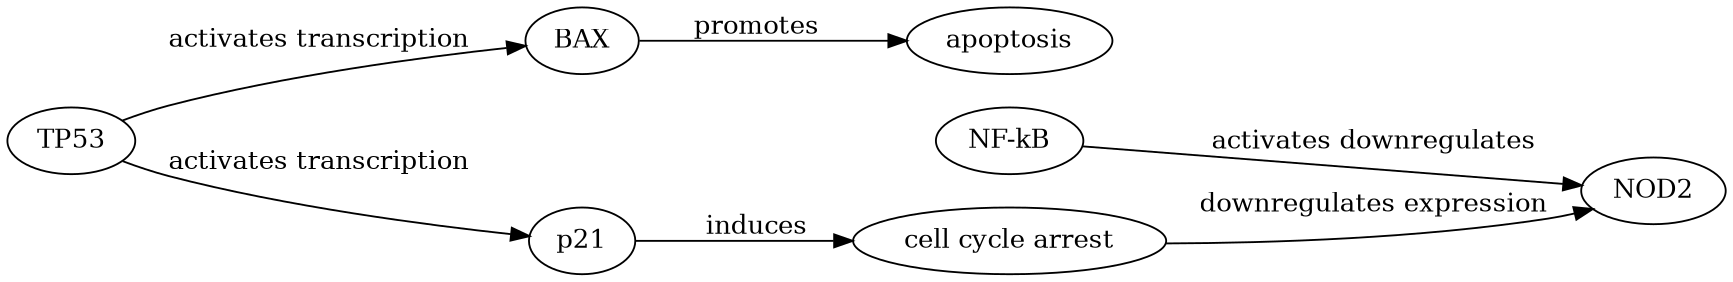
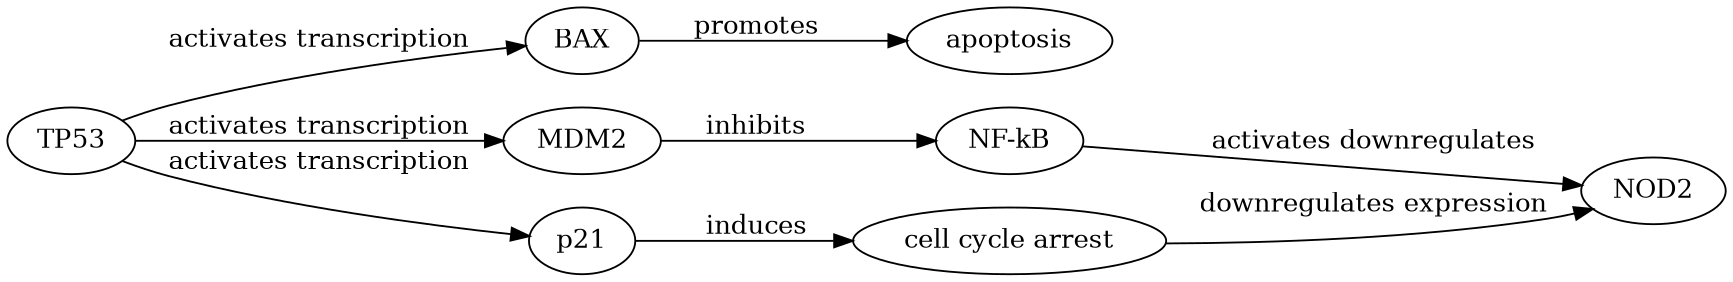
node "MDM2": added
